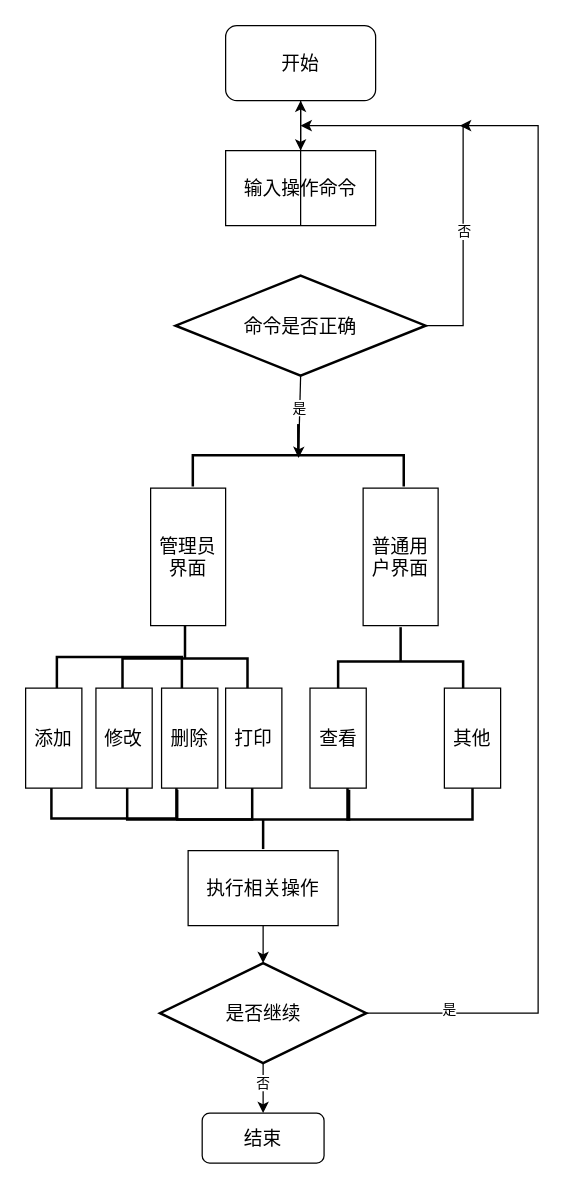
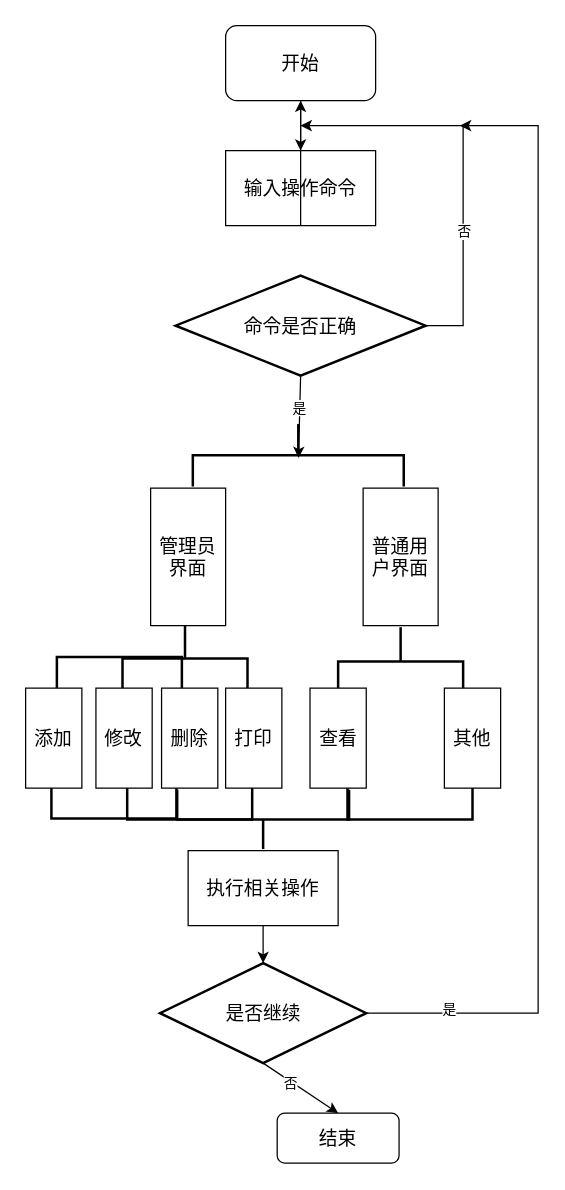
node "结束": moved (263, 1138) -> (338, 1138)
